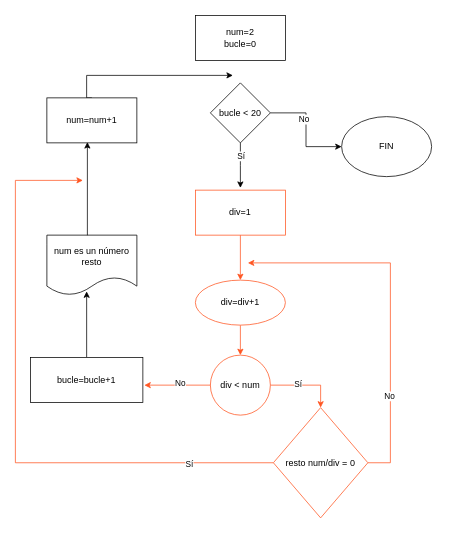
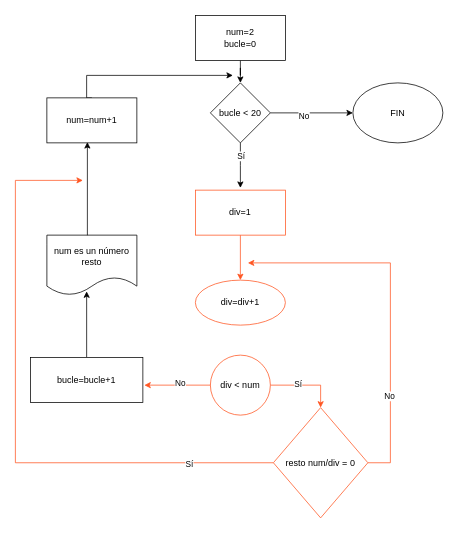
edge "num=2 bucle=0" -> "bucle < 20": added
node "FIN": moved (387, 147) -> (398, 113)
edge "div=div+1" -> "div < num": removed
